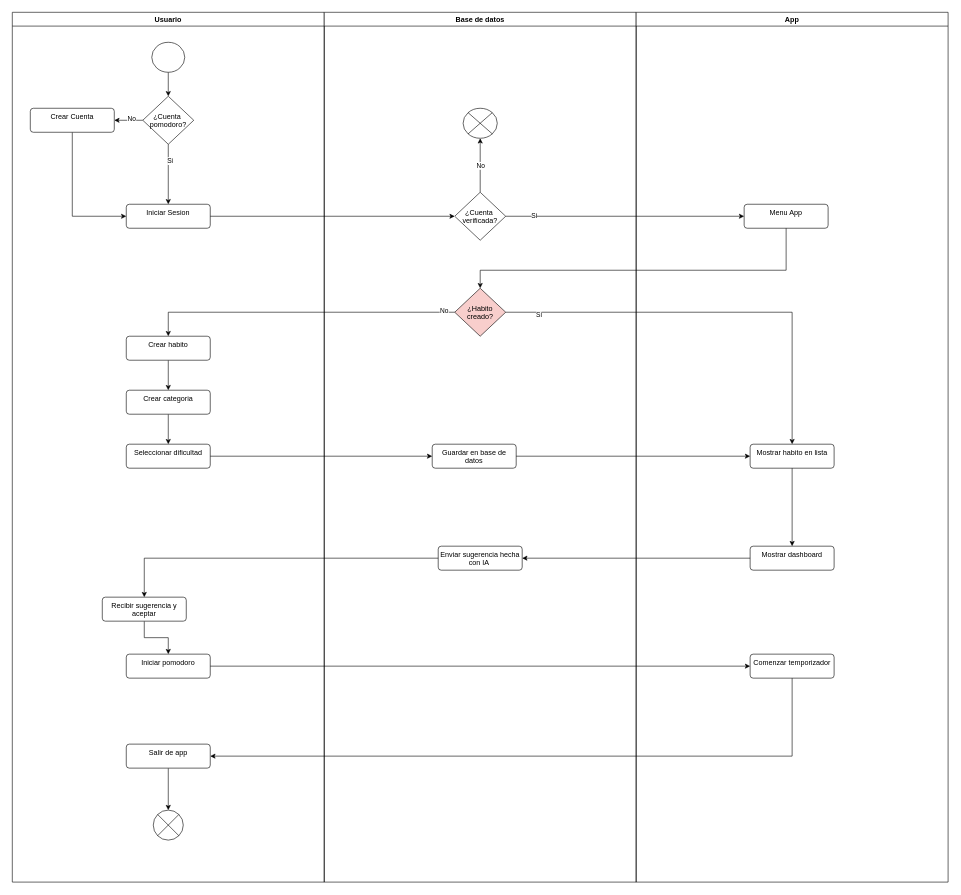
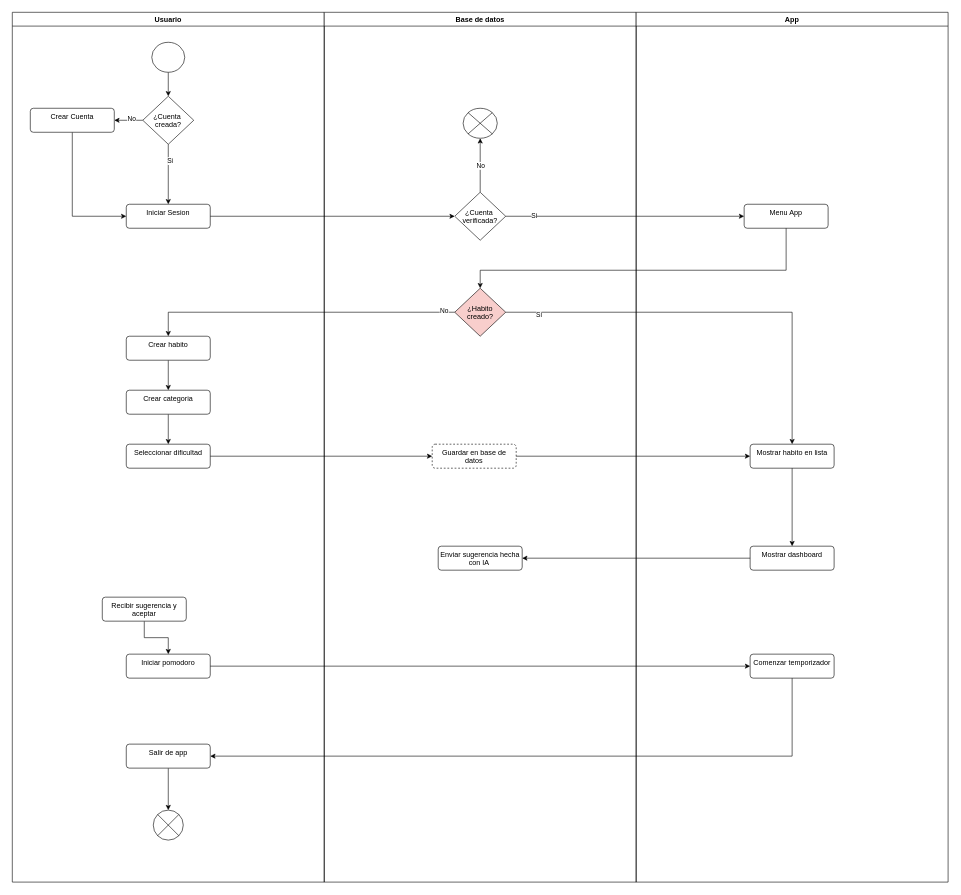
node "¿Cuenta pomodoro?": label "¿Cuenta pomodoro?" -> "¿Cuenta creada?"
node "Guardar en base de datos": style solid -> dashed
edge "Enviar sugerencia hecha con IA" -> "Recibir sugerencia y aceptar": removed
